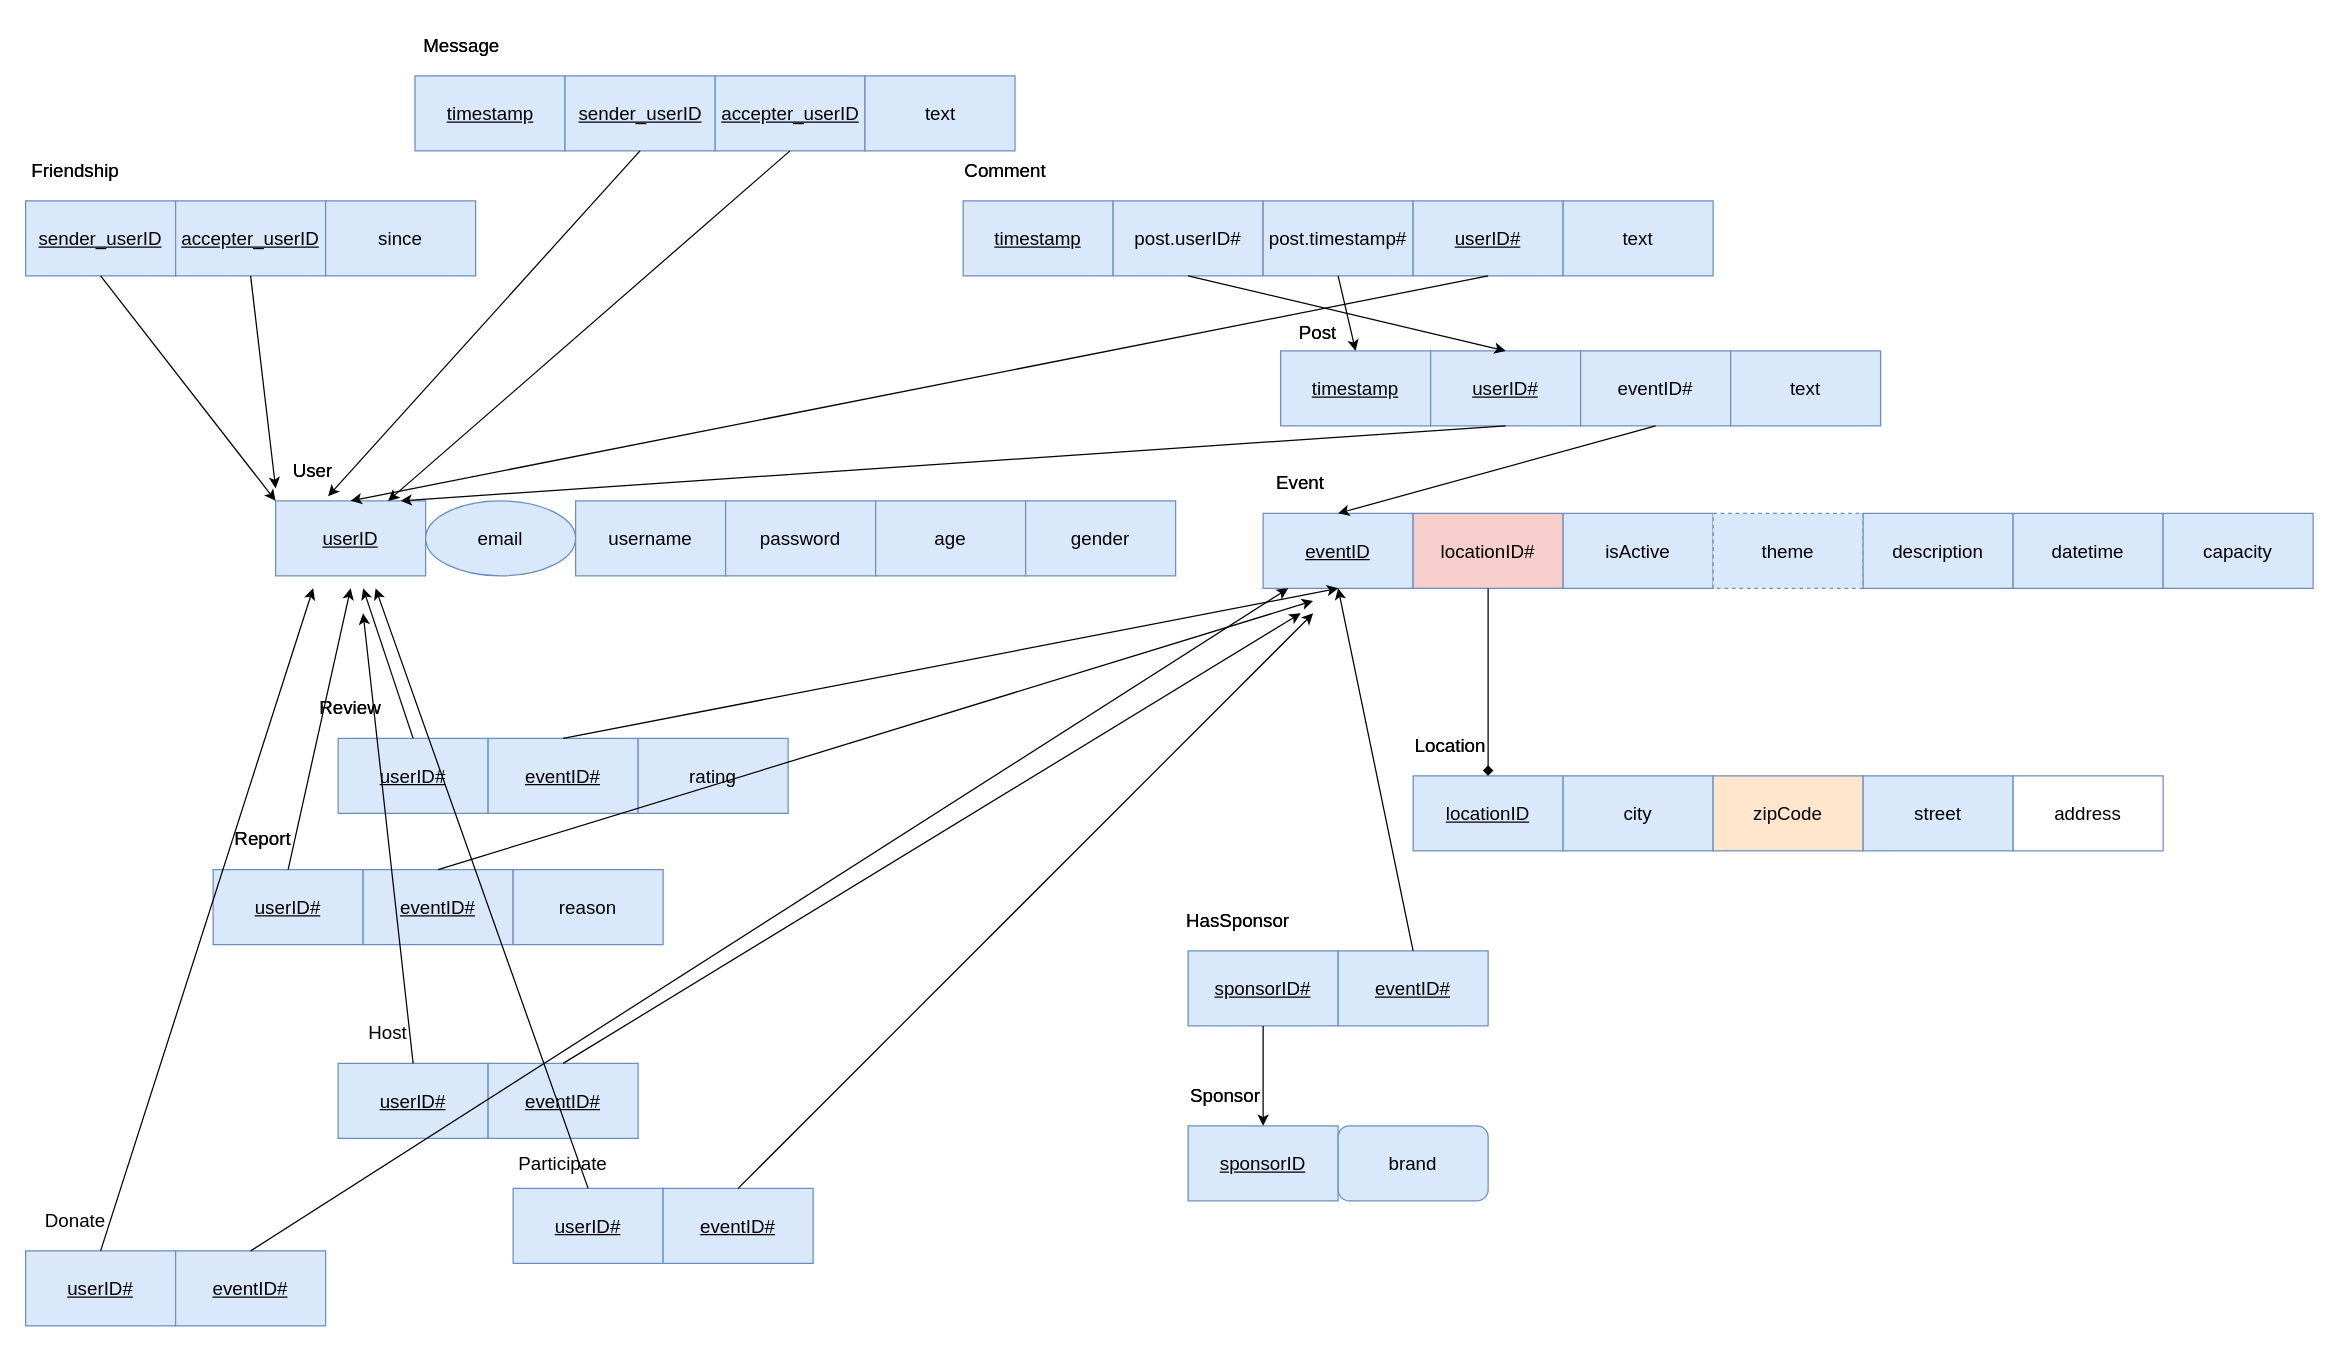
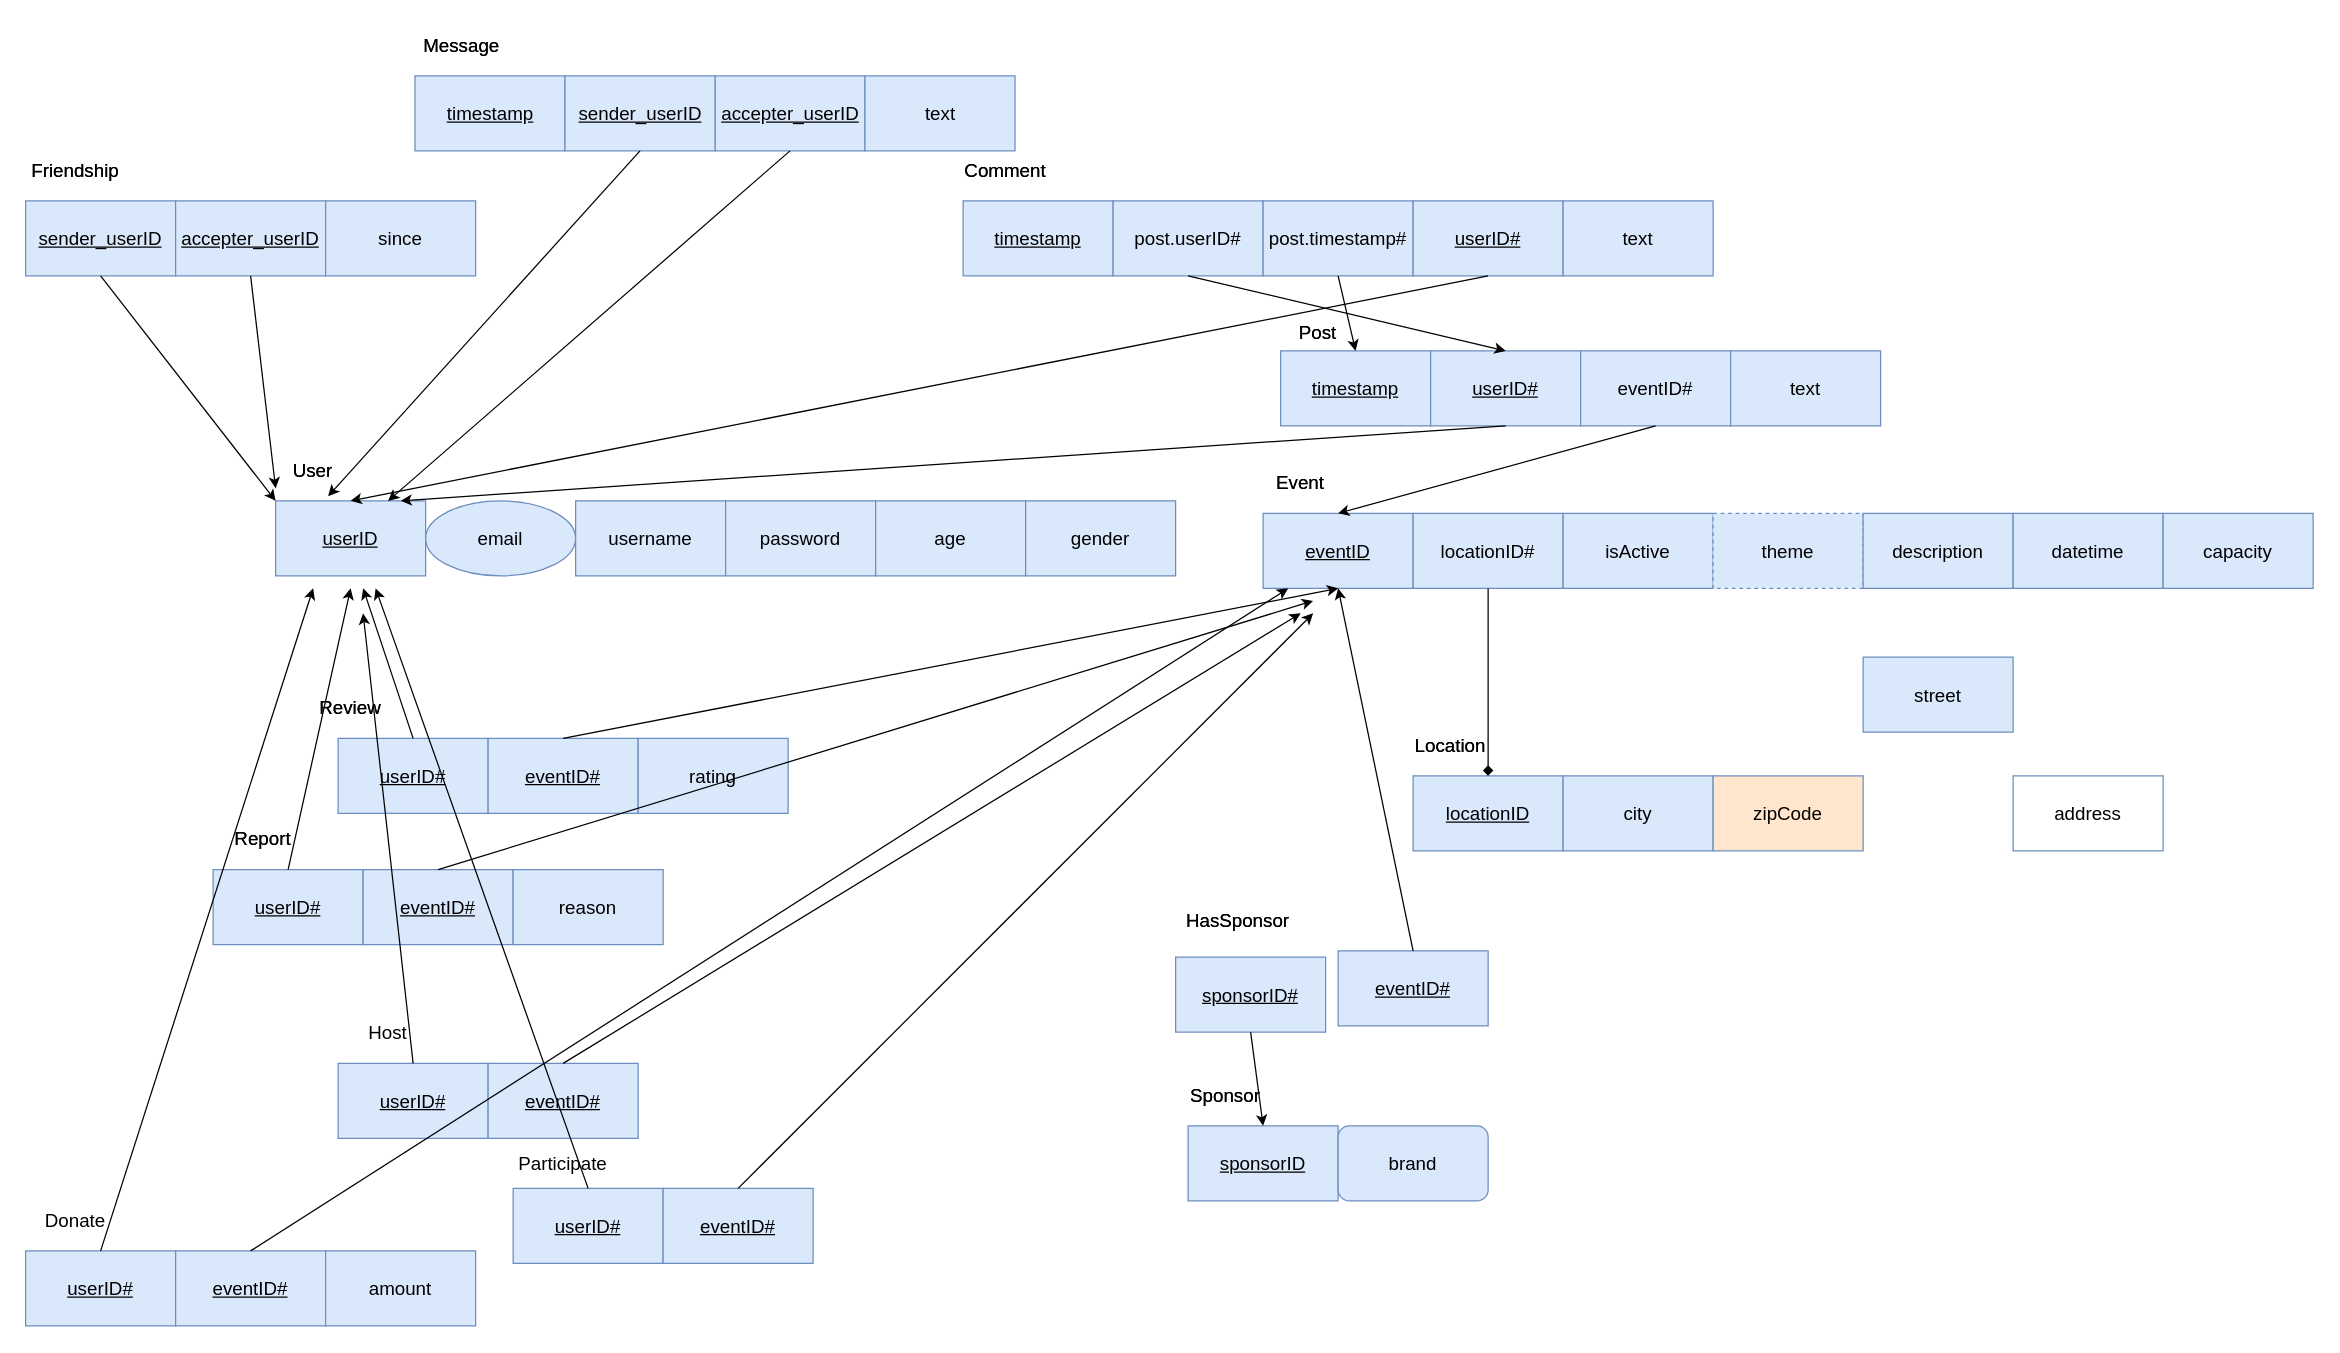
node "locationID#": fillcolor #f8cecc -> #dae8fc
node "street": moved (1938, 813) -> (1938, 694)
node "sponsorID#": moved (1263, 988) -> (1251, 994)
node "amount": added
